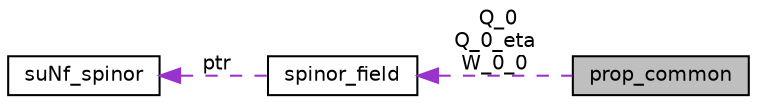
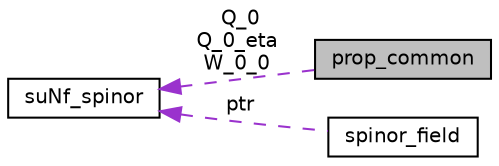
edge "prop_common" -> "spinor_field": now "prop_common" -> "suNf_spinor"
